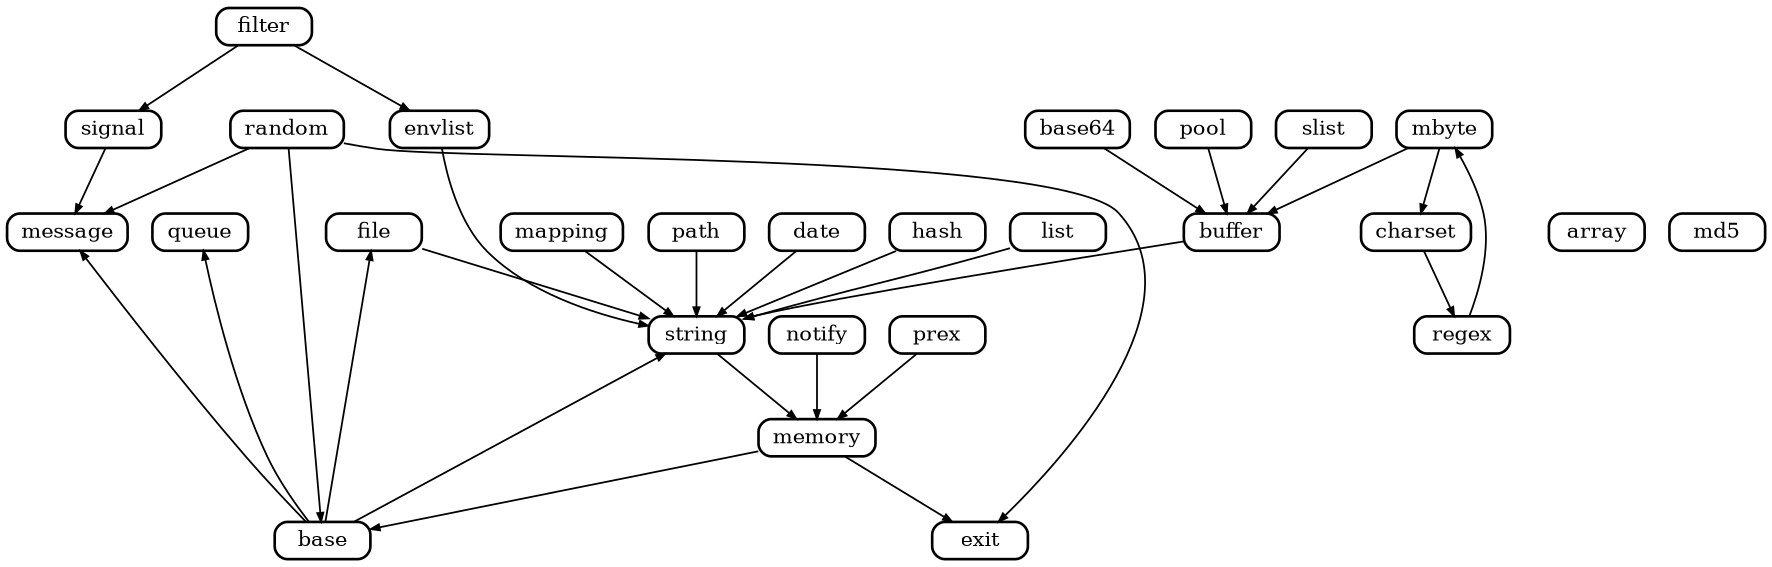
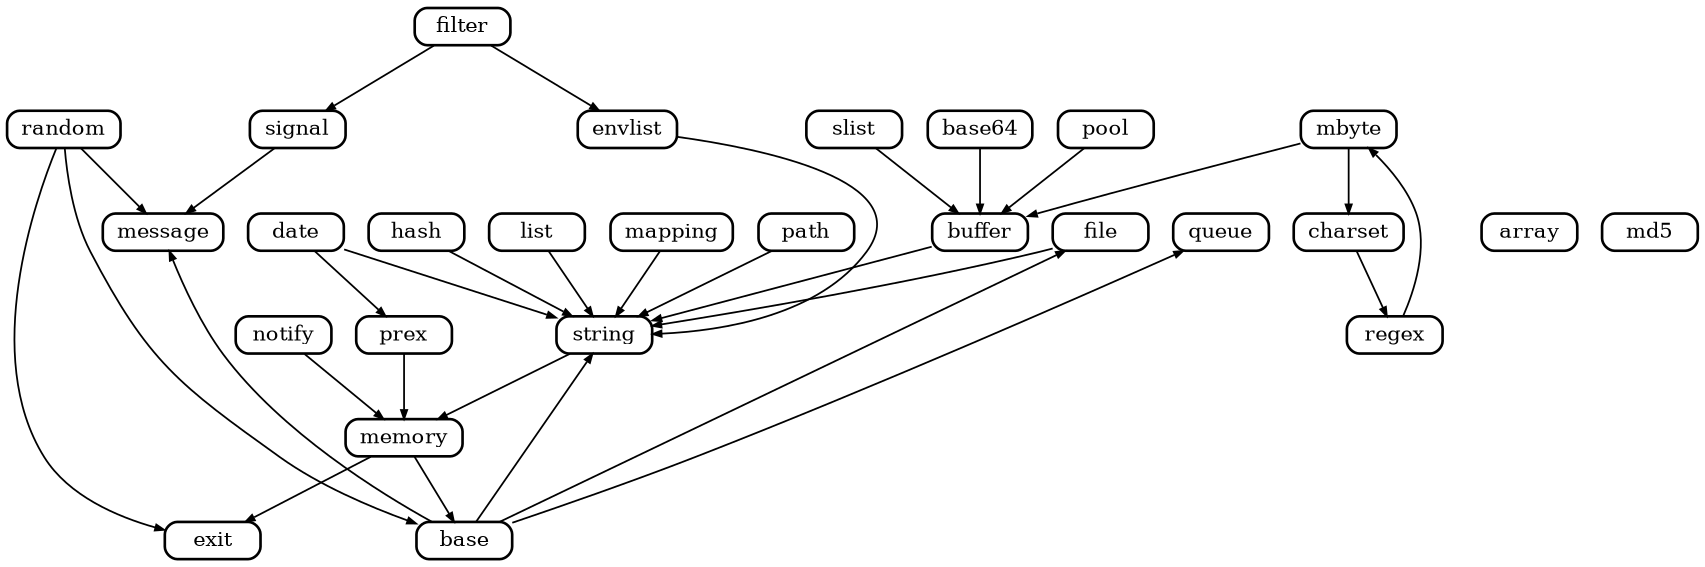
edge "date" -> "prex": added
